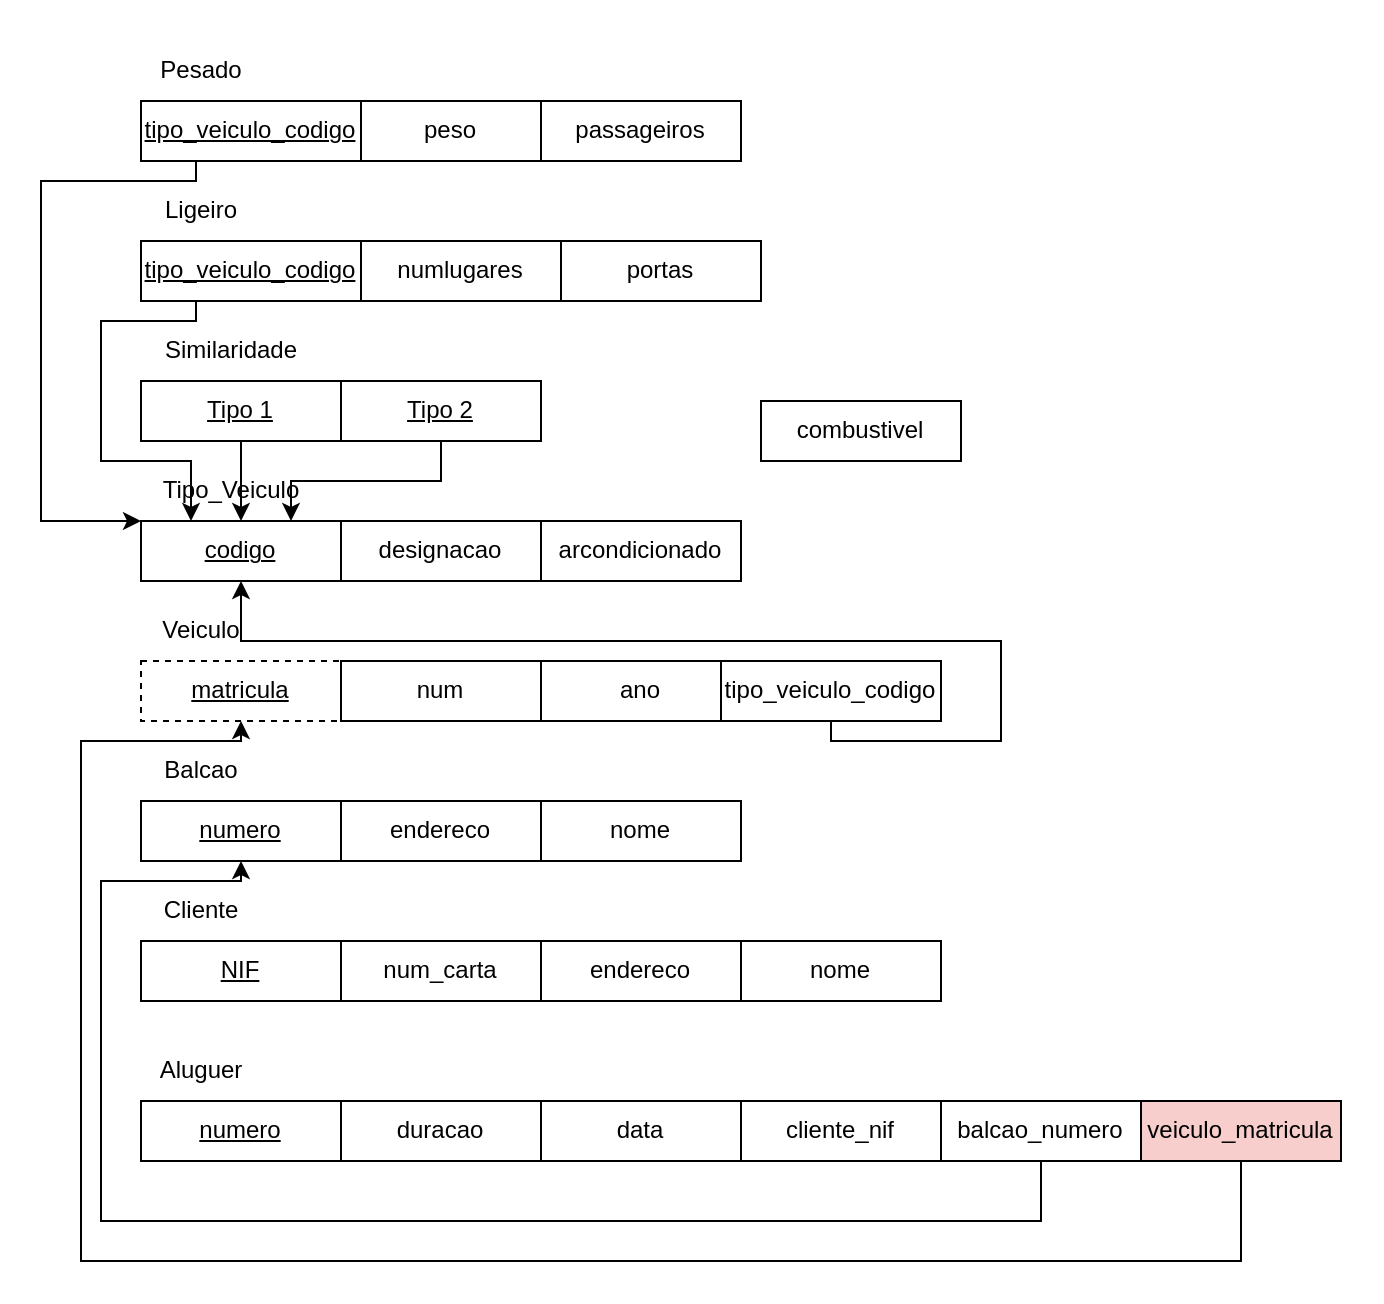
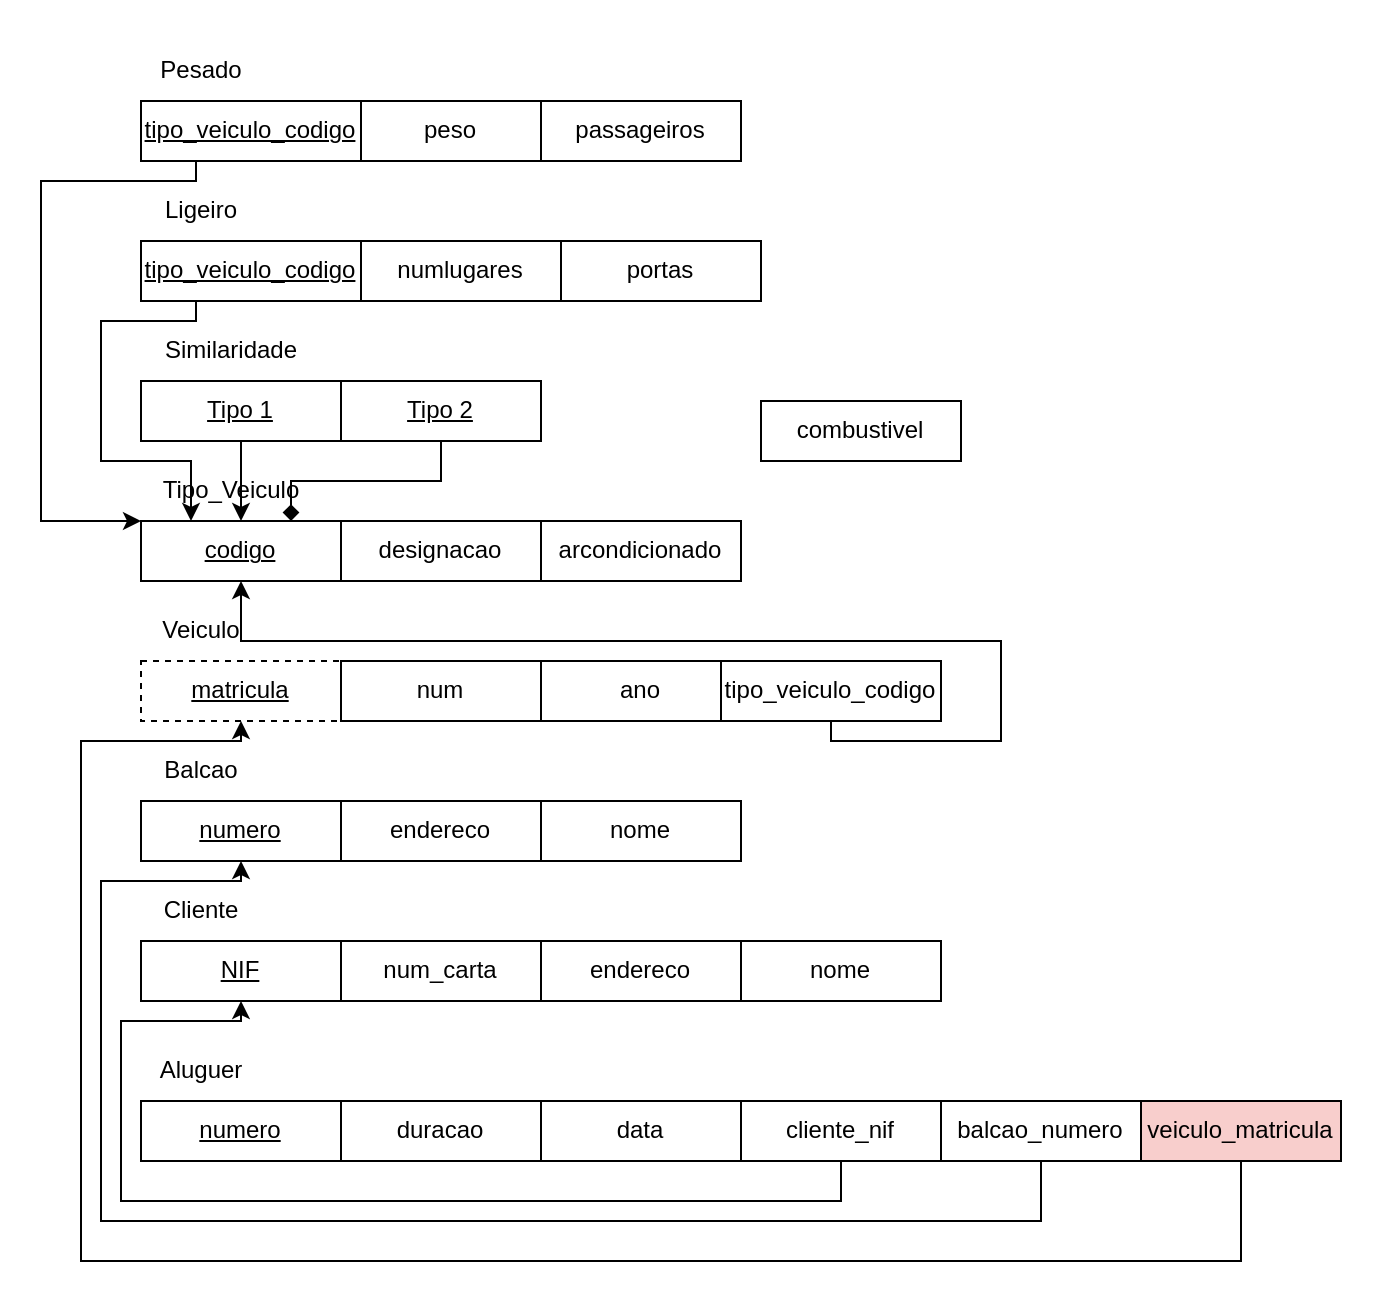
edge "Tipo 2" -> "codigo": arrowhead classic -> diamond
edge "cliente_nif" -> "NIF": added
